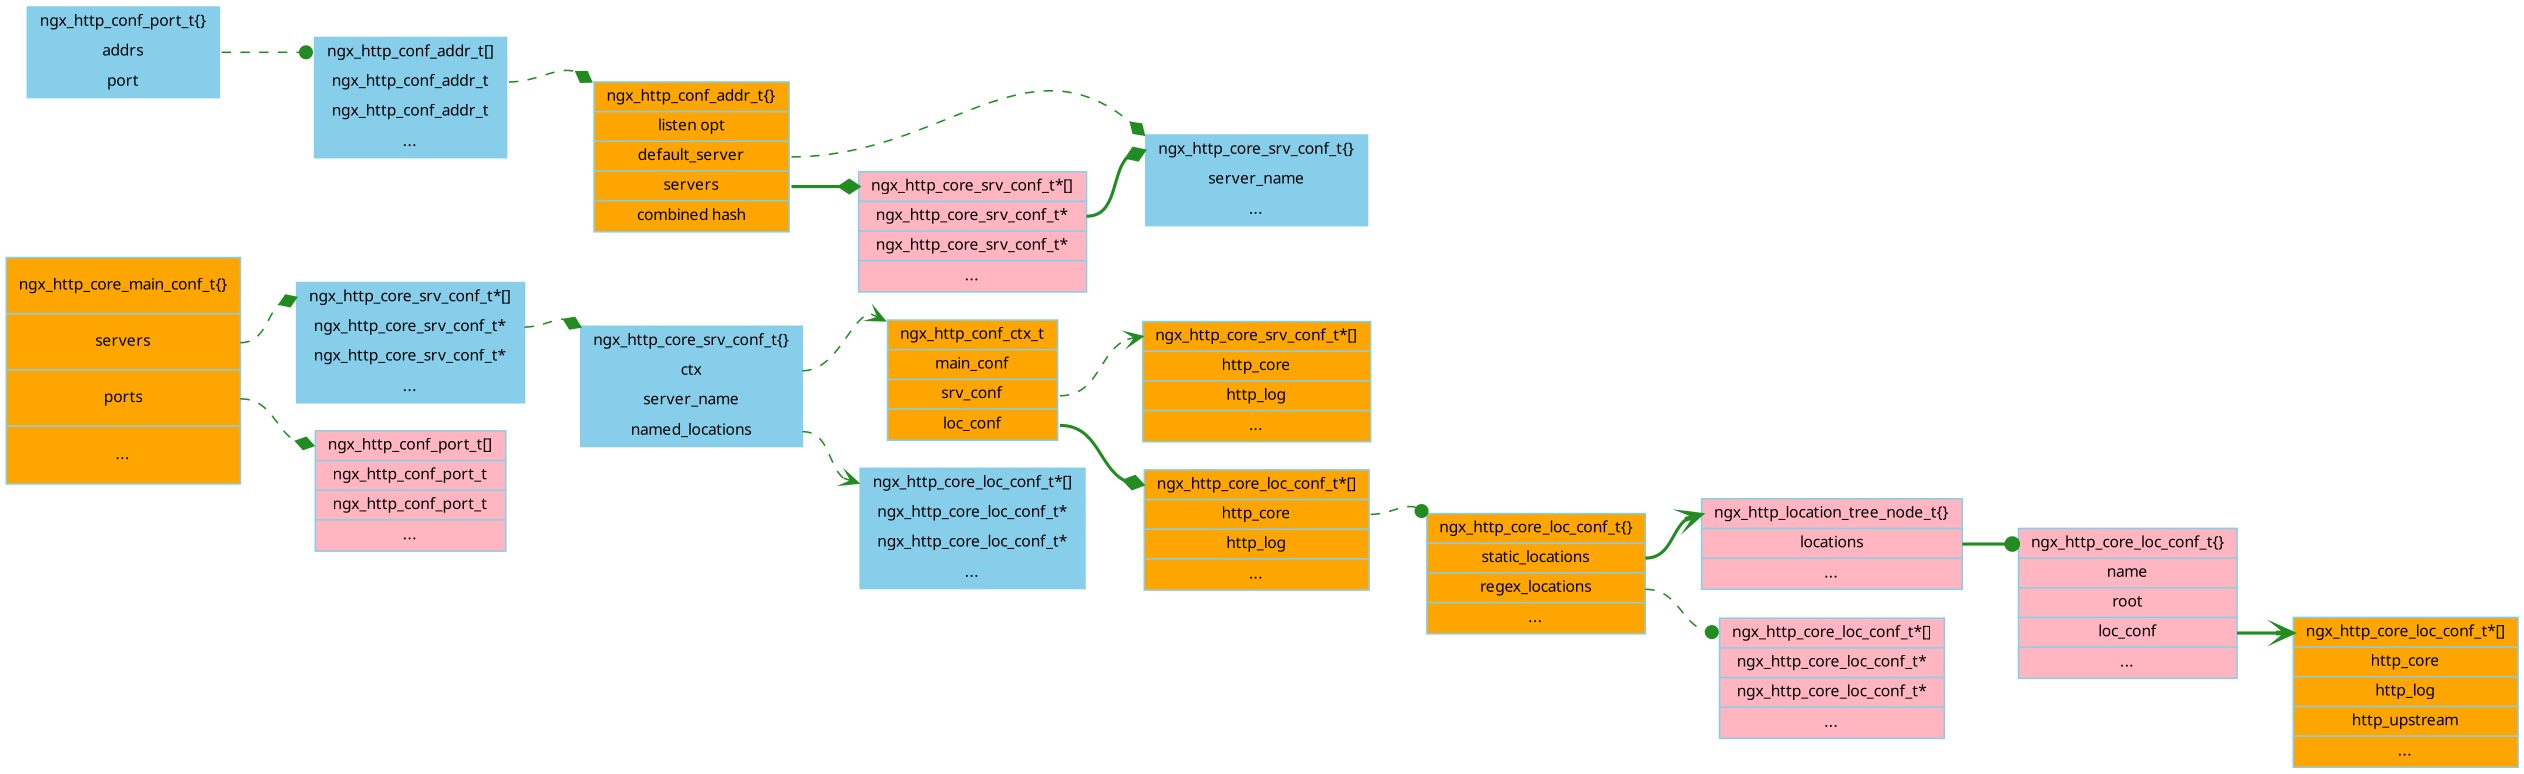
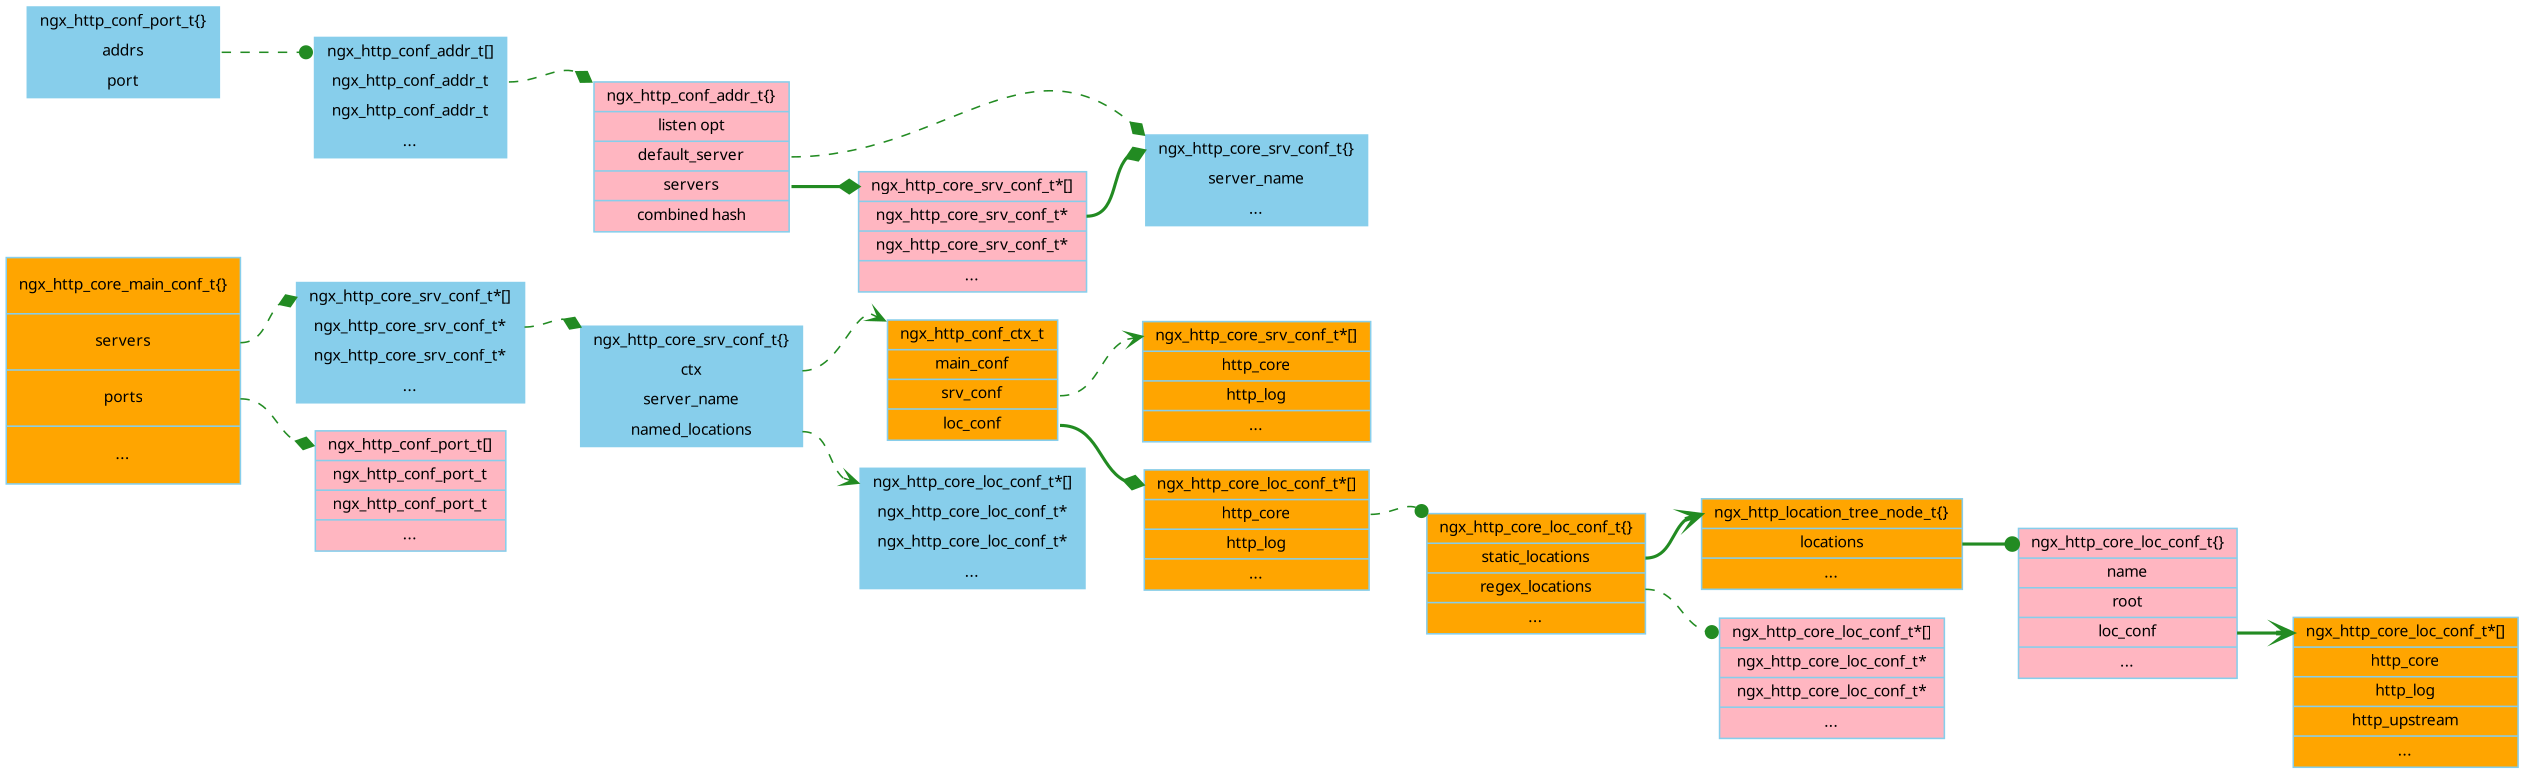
node "ngx_http_conf_addr_t{}": fillcolor orange -> lightpink
node "ngx_http_location_tree_node_t{}": fillcolor lightpink -> orange
